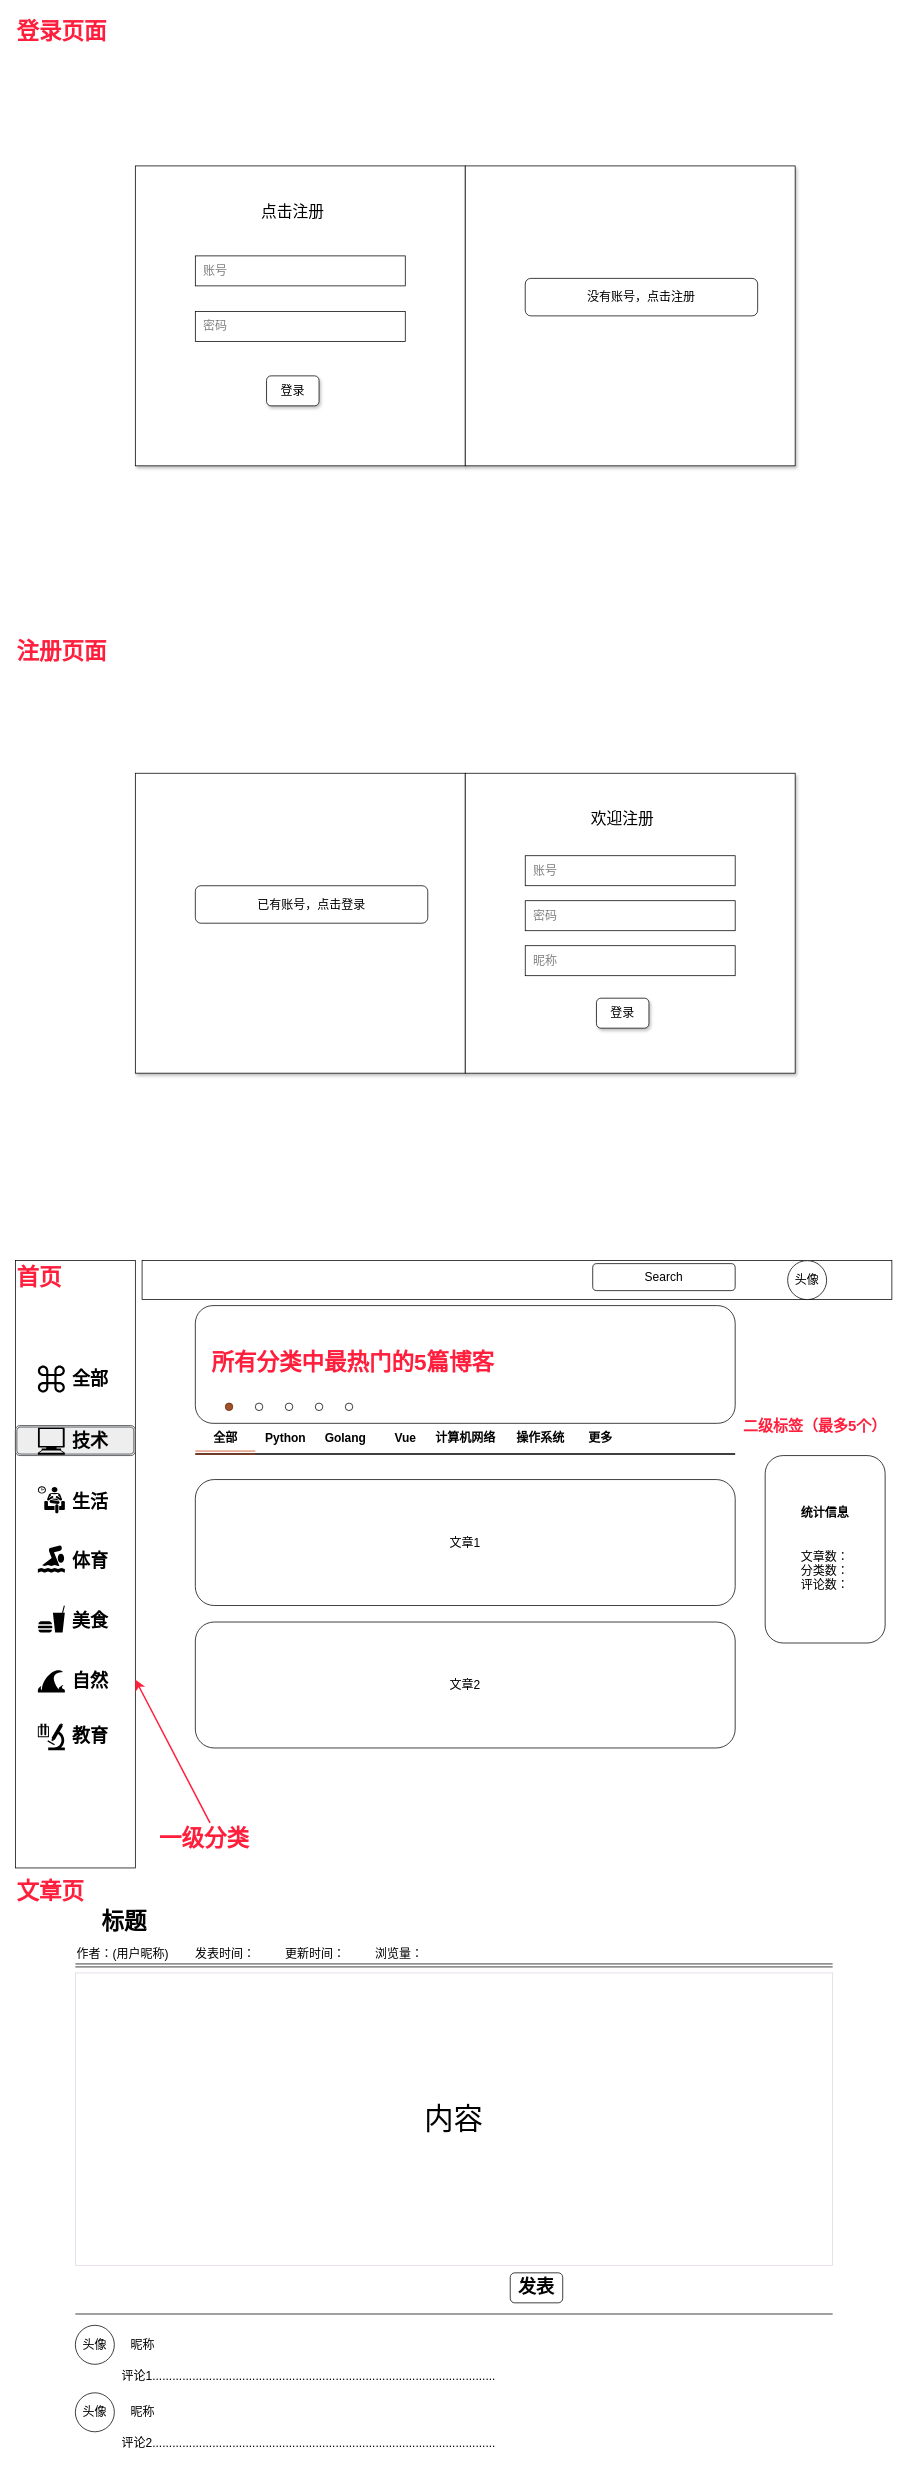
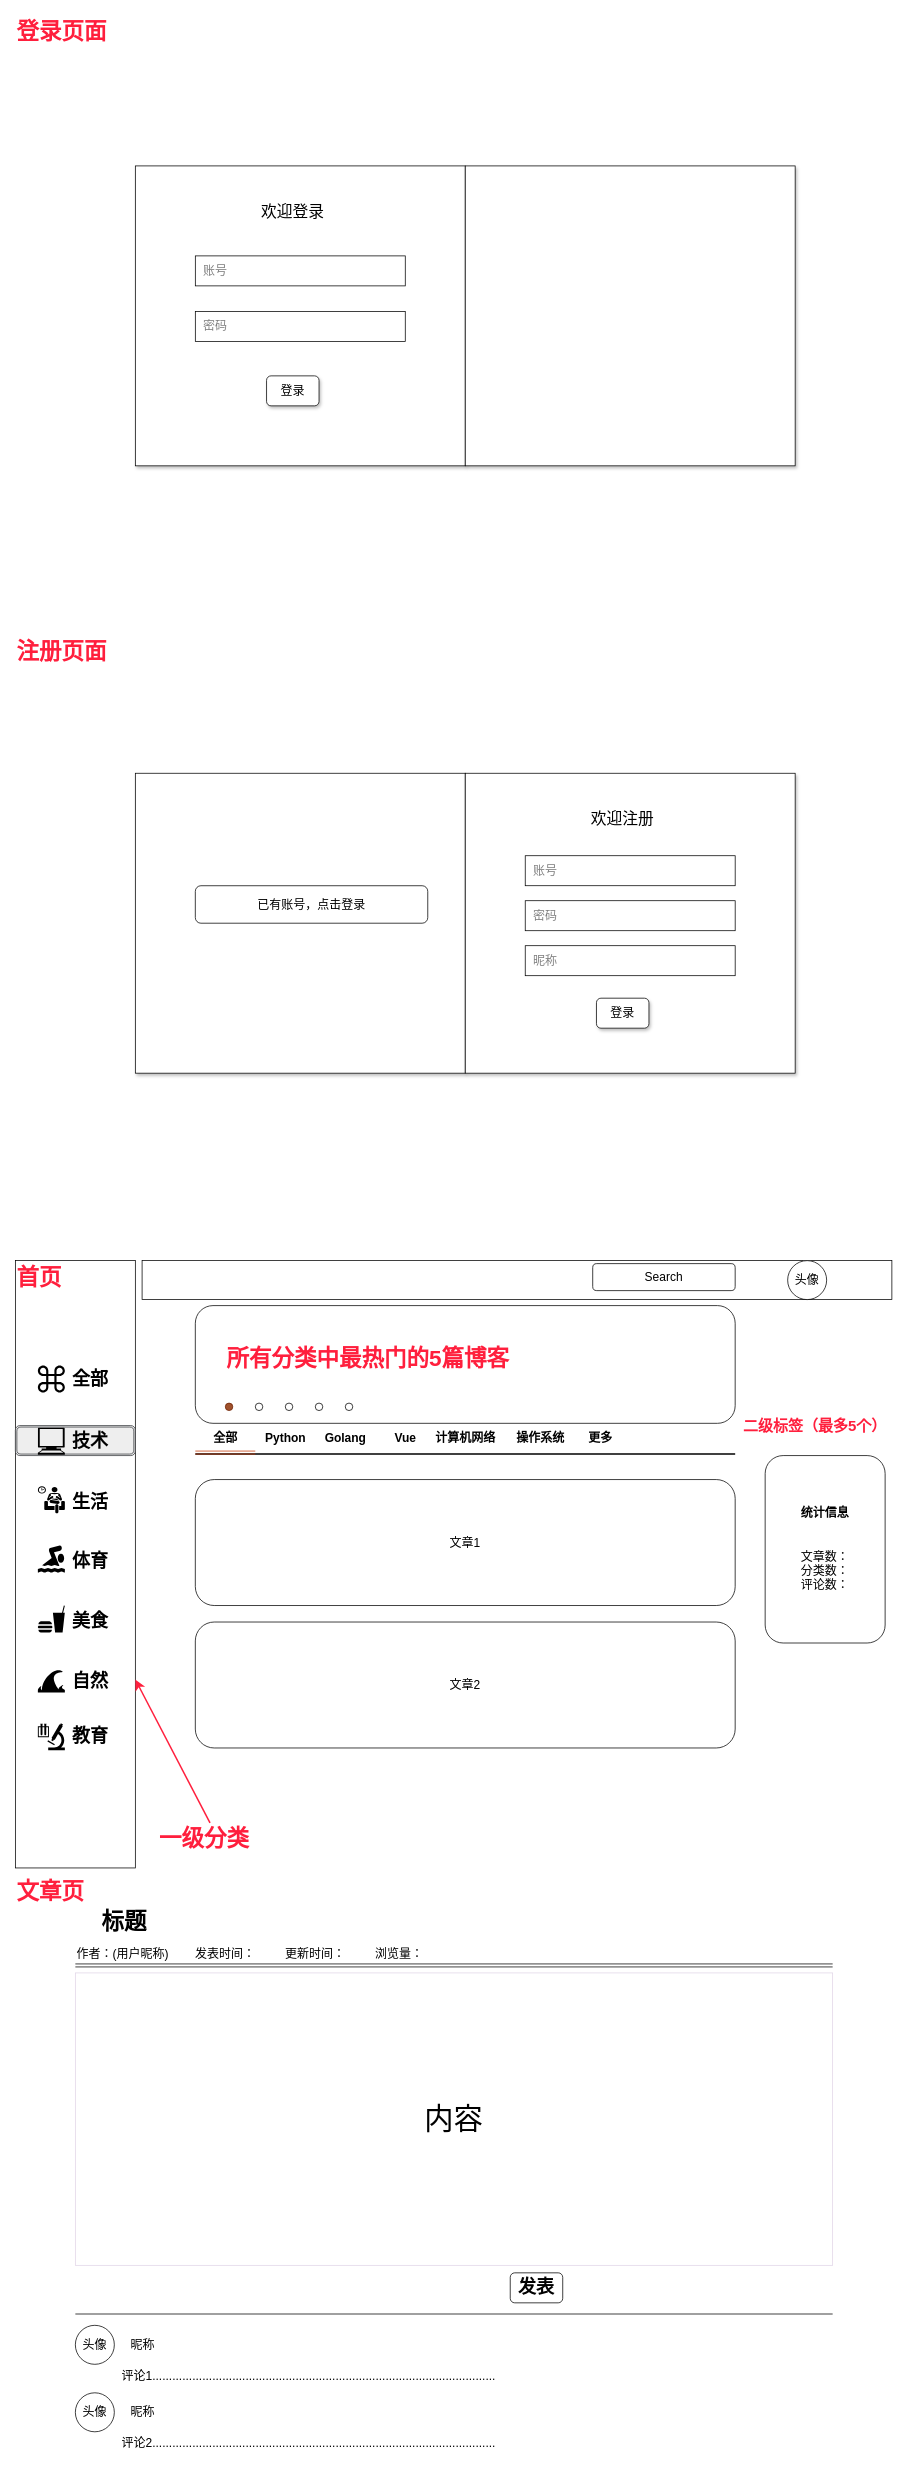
node "点击注册": label "点击注册" -> "欢迎登录"
node "没有账号，点击注册": removed
node "所有分类中最热门的5篇博客": moved (357, 1362) -> (372, 1358)
